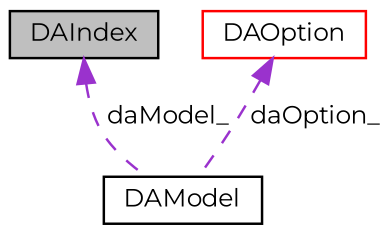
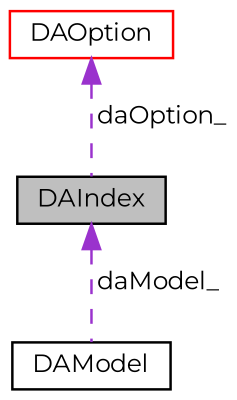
edge "DAModel" -> "DAOption": now "DAIndex" -> "DAOption"
